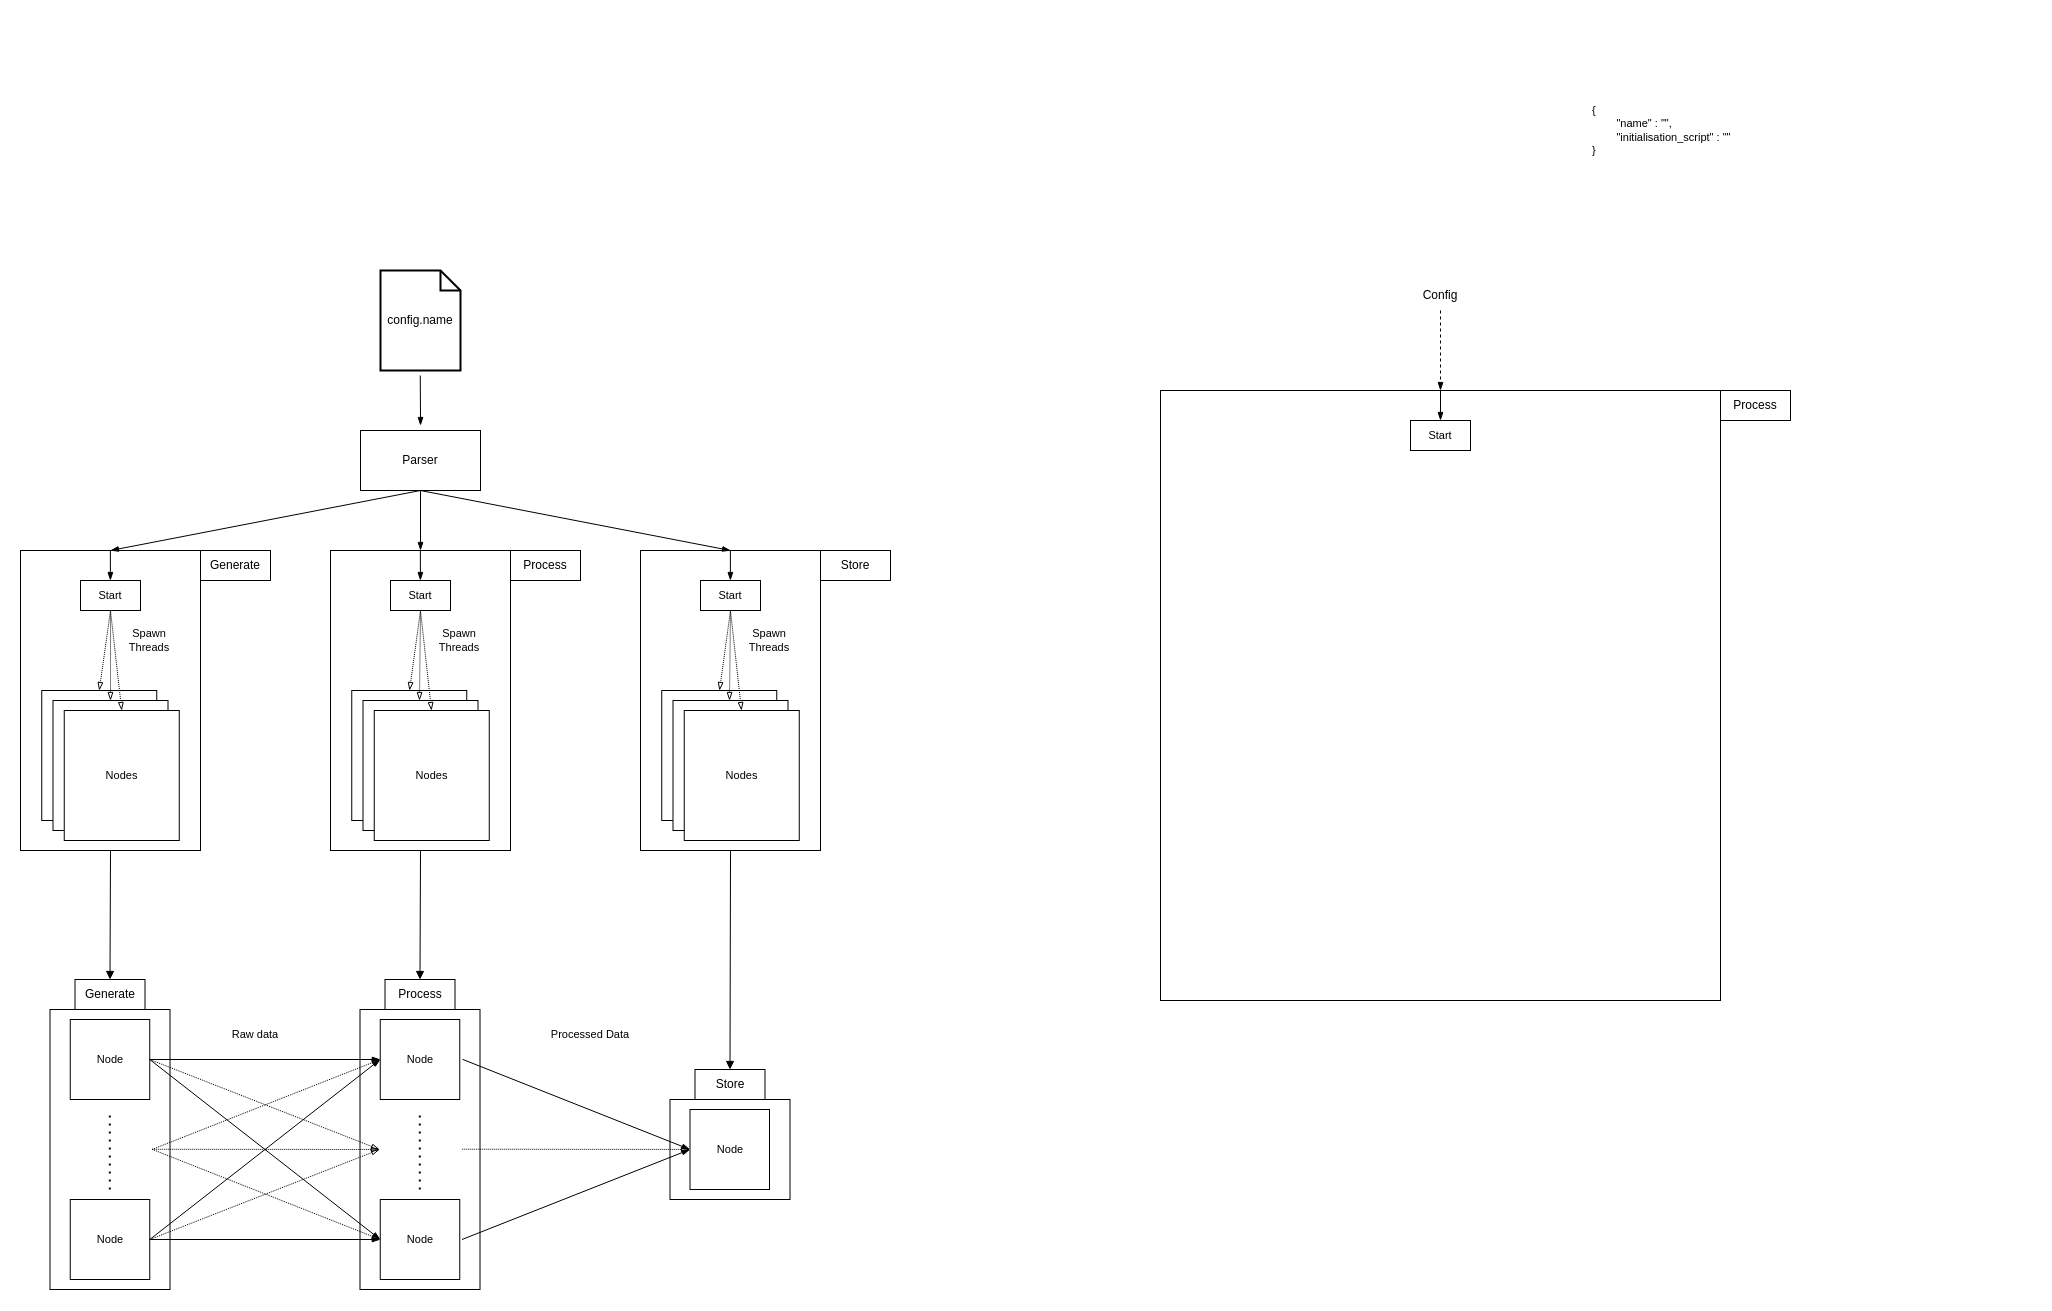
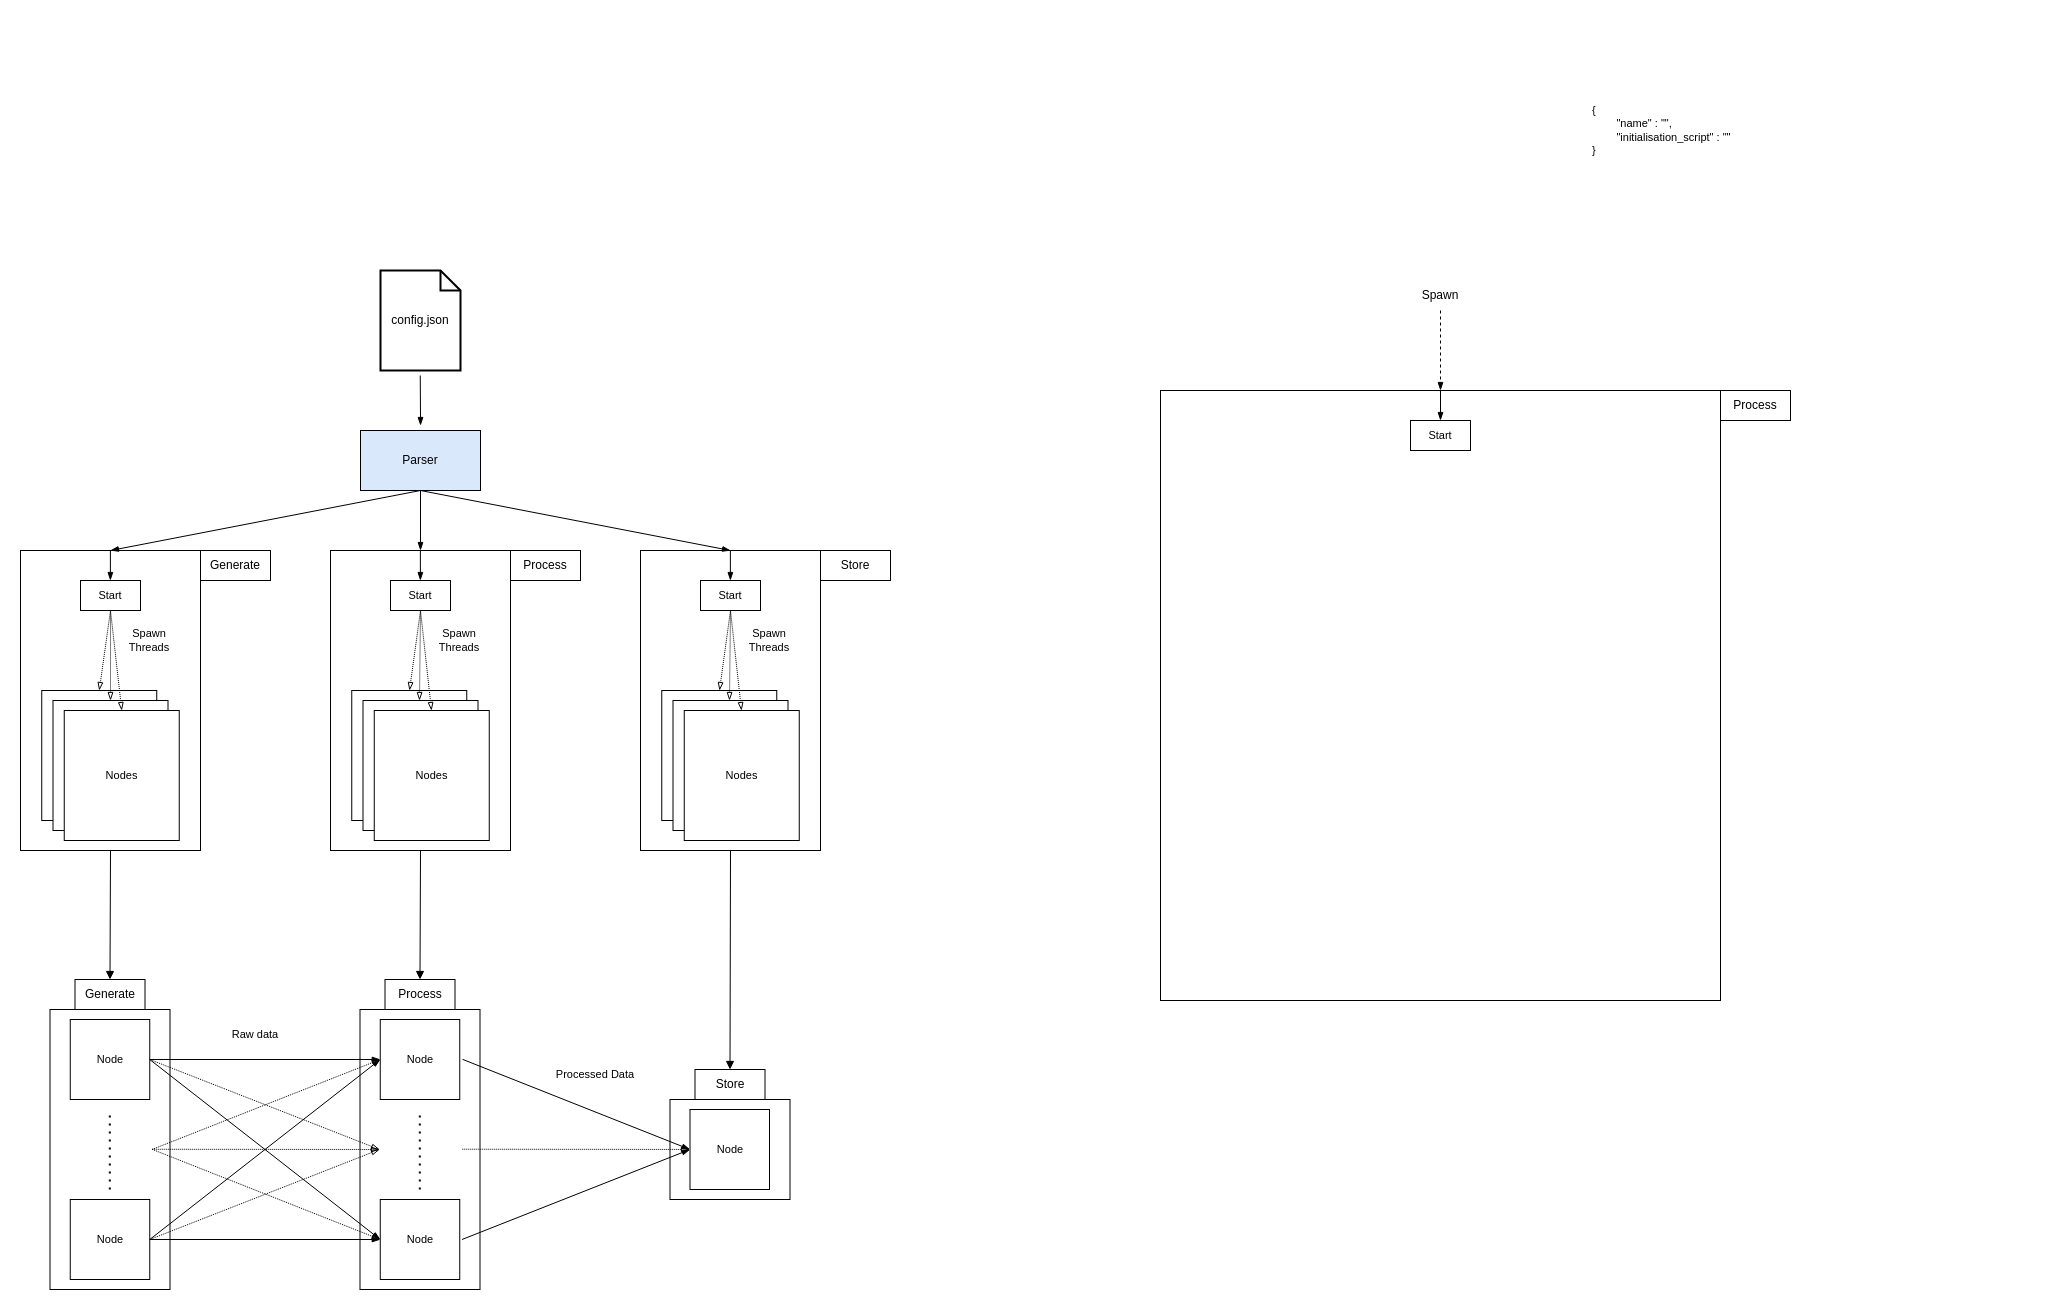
node "Config": label "Config" -> "Spawn"
node "config.name": label "config.name" -> "config.json"
node "Parser": fillcolor #ffffff -> #dae8fc
node "Processed Data": moved (591, 1035) -> (596, 1075)
